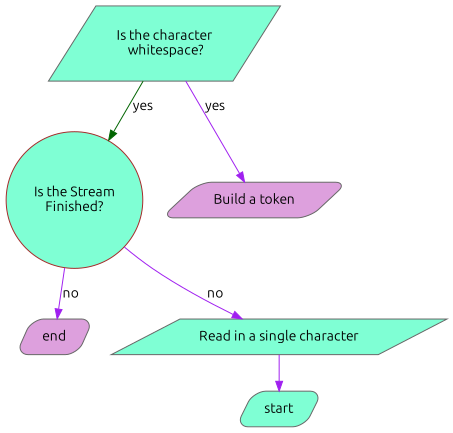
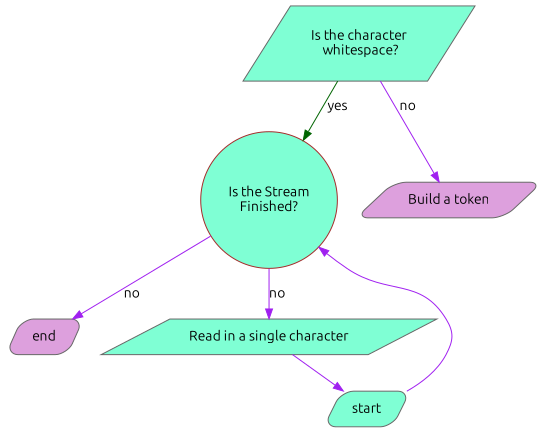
edge "Is the character whitespace?" -> "Build a token": label "yes" -> "no"
edge "start" -> "Is the Stream Finished?": added
